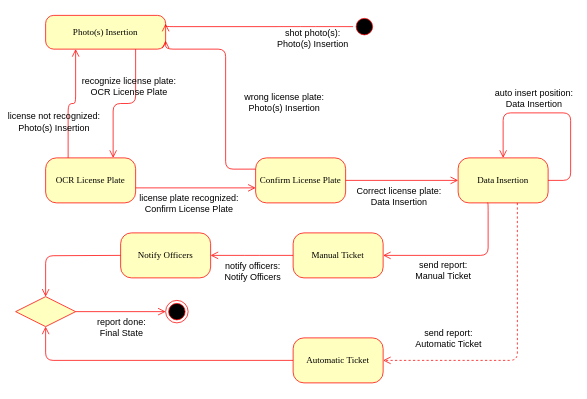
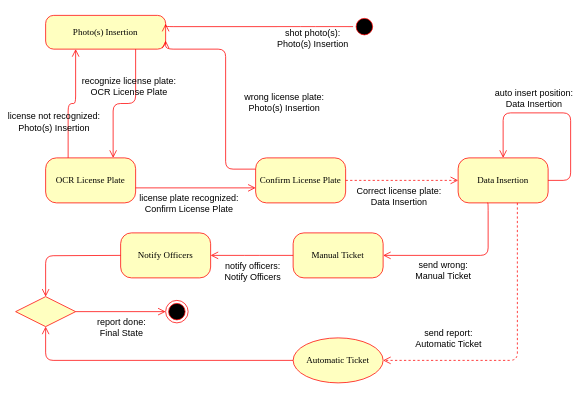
edge "Confirm License Plate" -> "Data Insertion": style solid -> dashed
node "send report: Manual Ticket": label "send report: Manual Ticket" -> "send wrong: Manual Ticket"
node "Automatic Ticket": shape rounded rectangle -> ellipse
